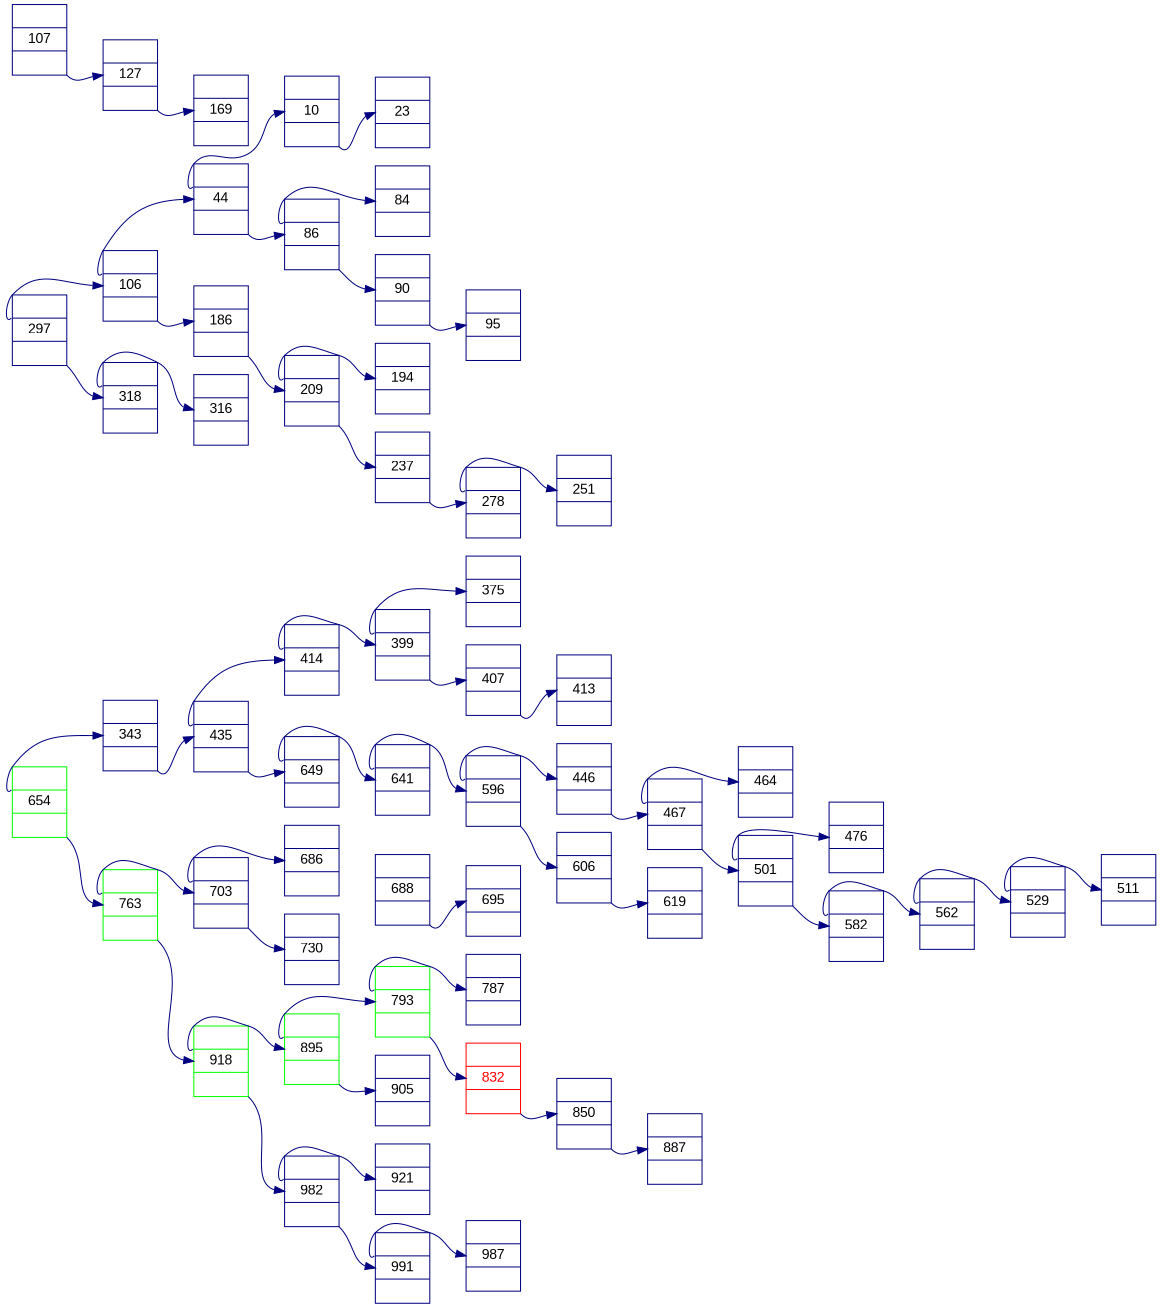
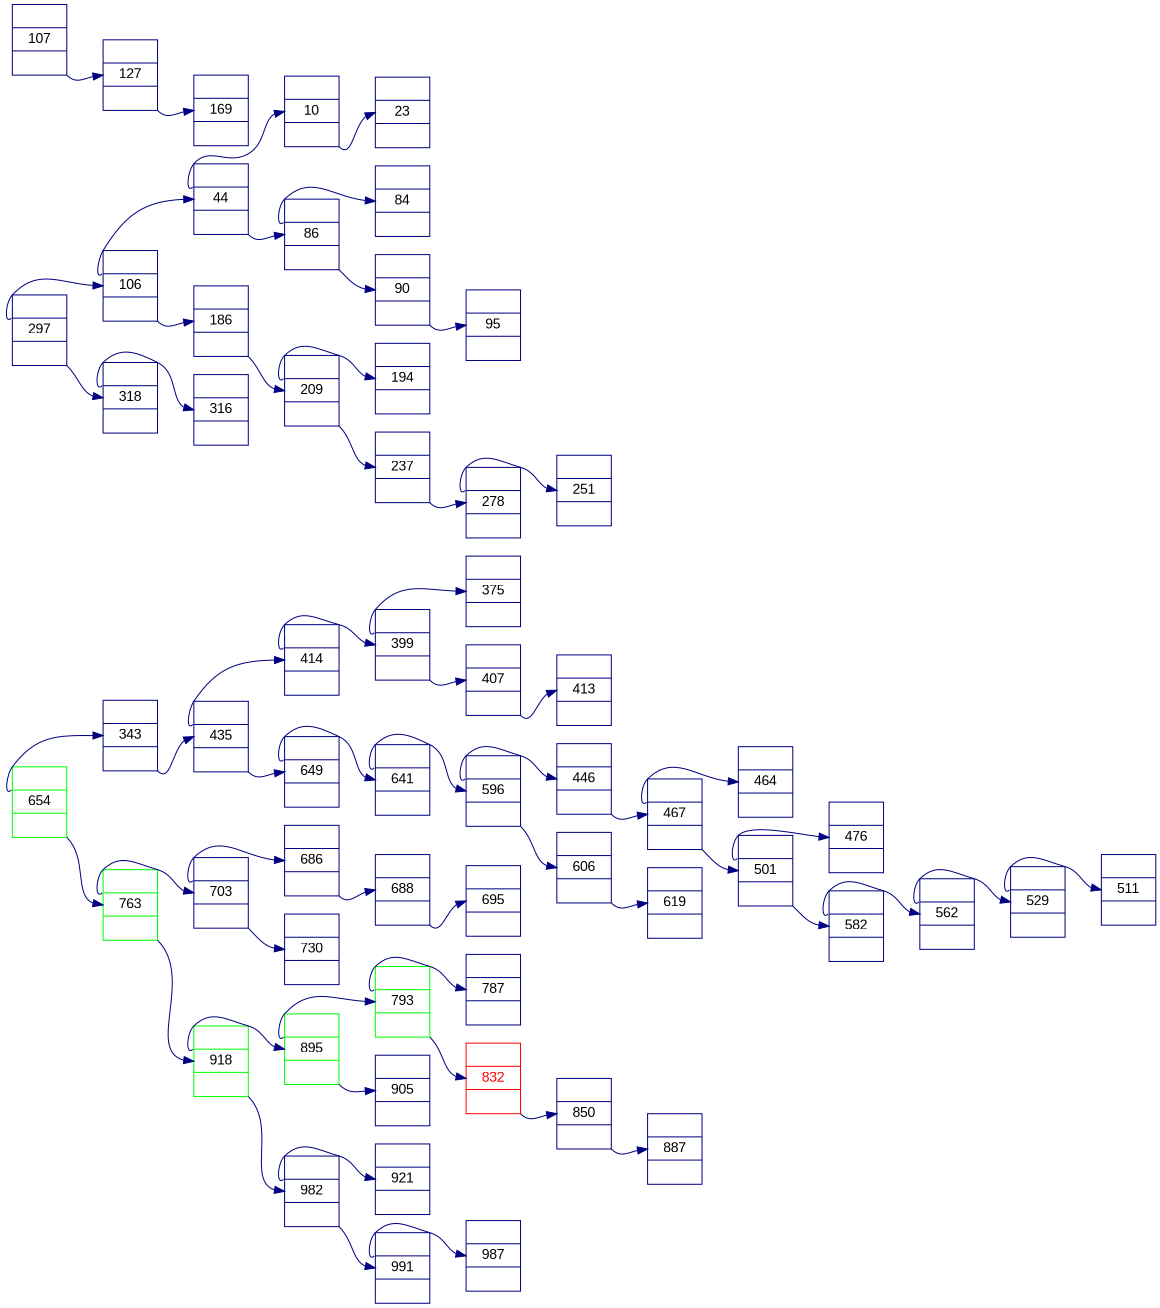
edge "686" -> "688": added
